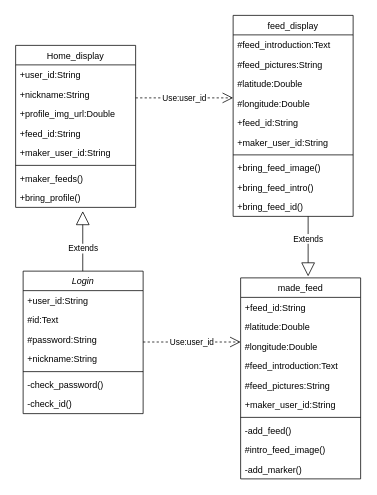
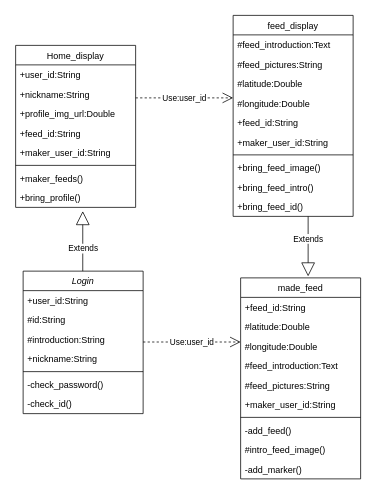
node "#id:Text": label "#id:Text" -> "#id:String"
node "#password:String": label "#password:String" -> "#introduction:String"
